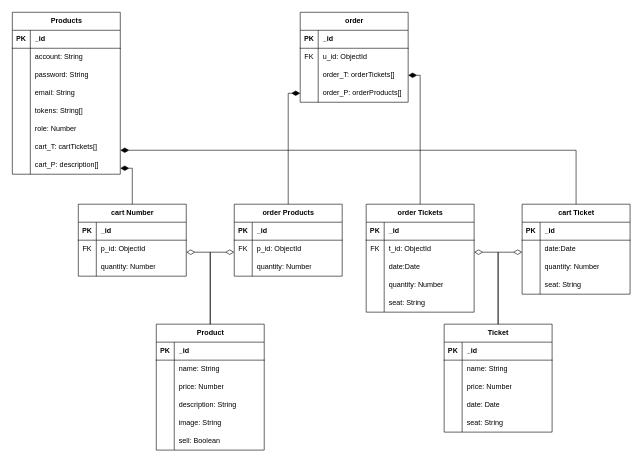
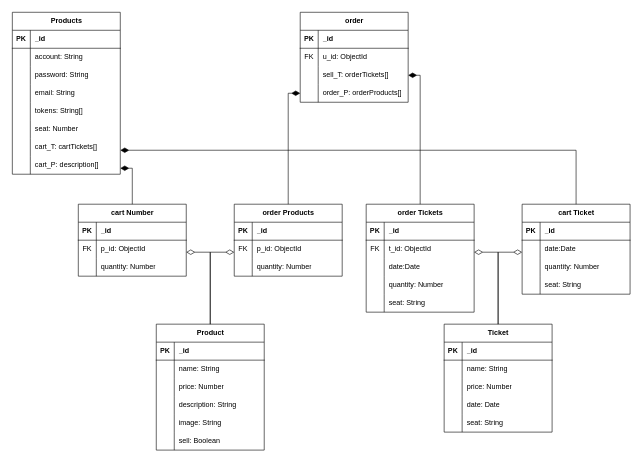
node "order_T: orderTickets[]": label "order_T: orderTickets[]" -> "sell_T: orderTickets[]"
node "role: Number": label "role: Number" -> "seat: Number"
